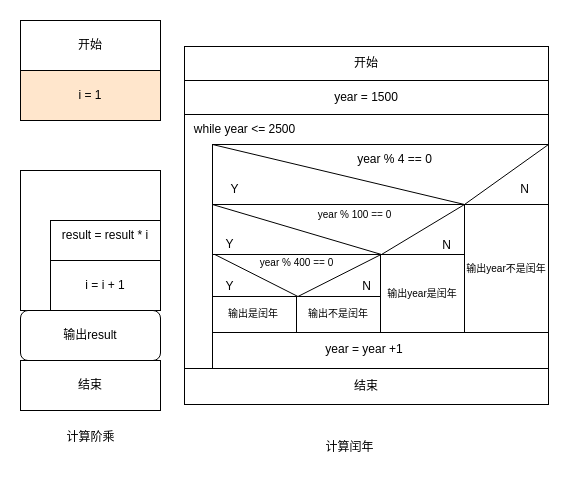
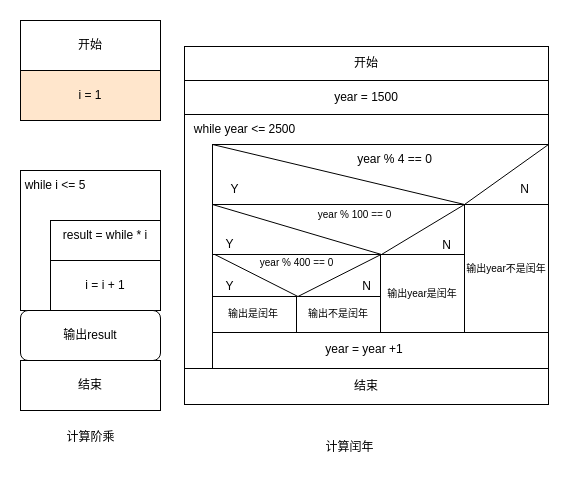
node "while i <= 5": added
node "result = result * i": label "result = result * i" -> "result = while * i"
